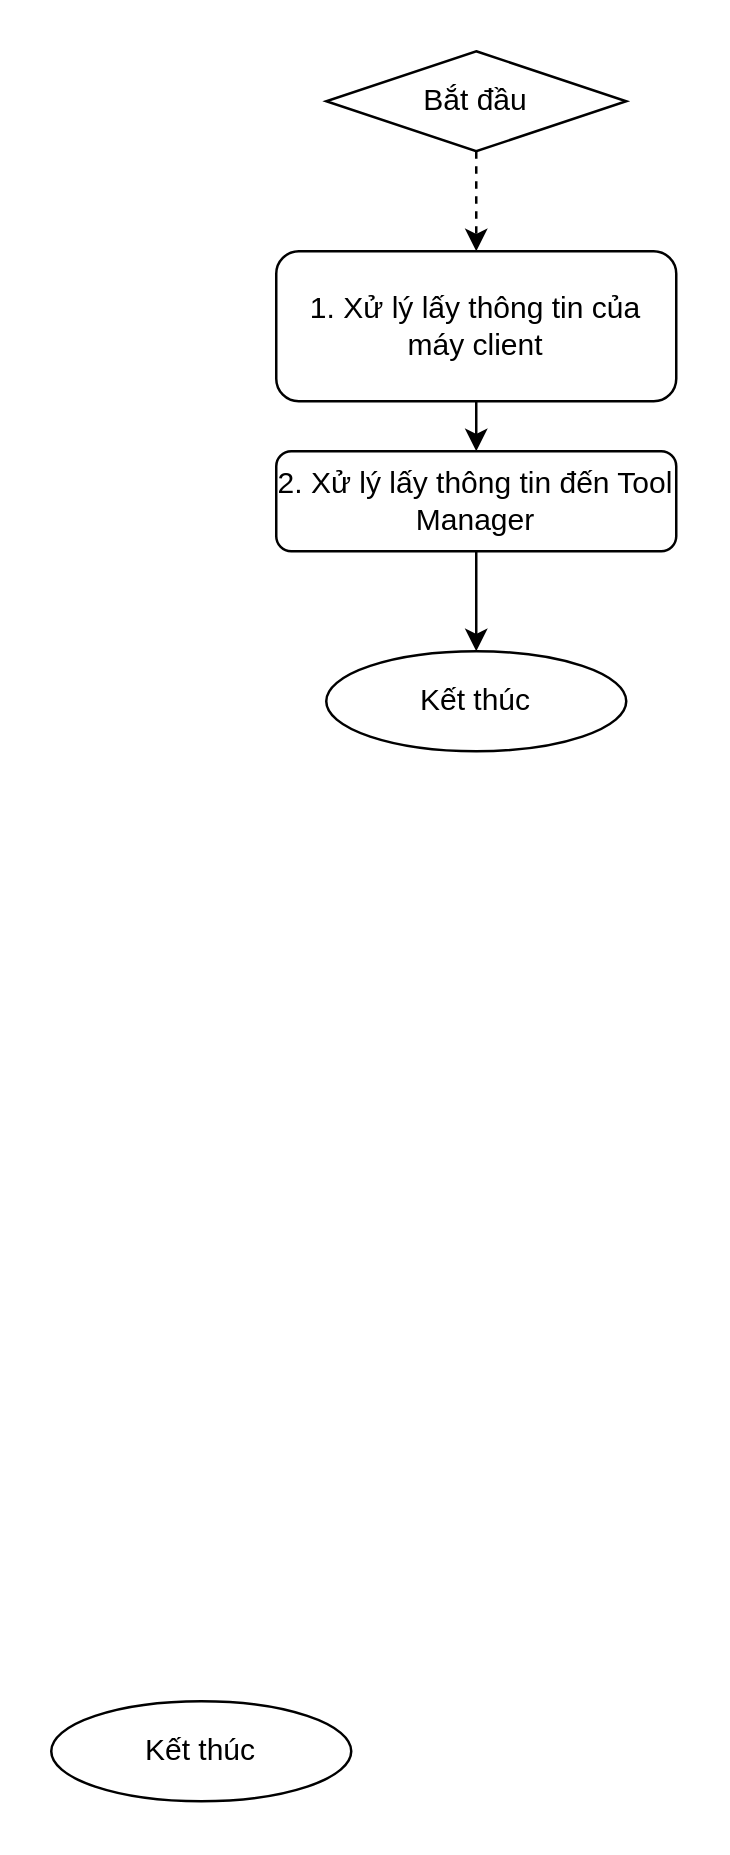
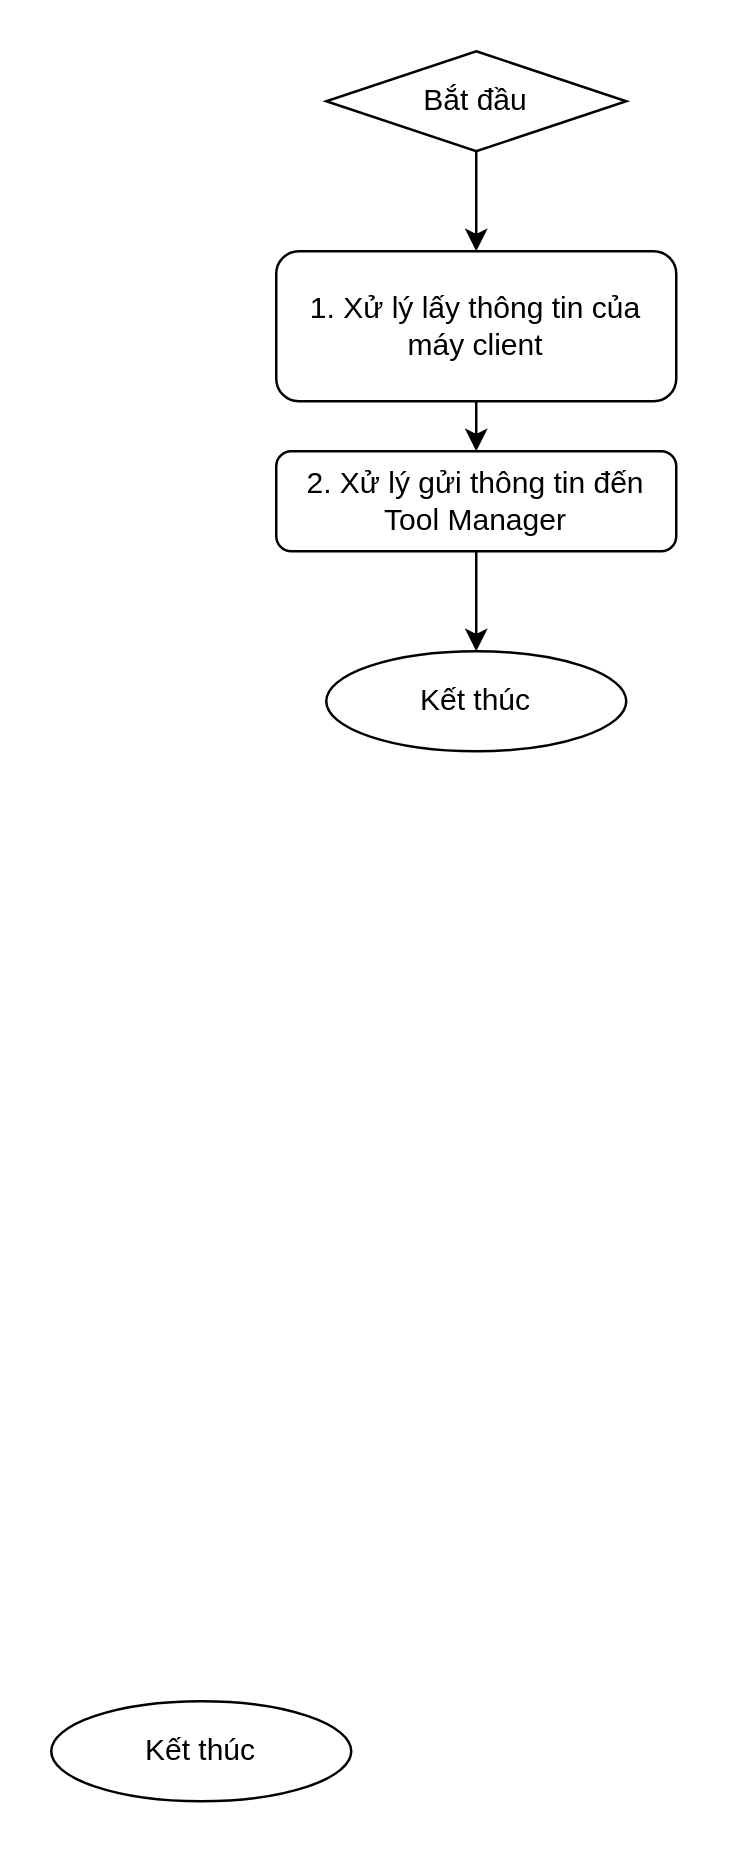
edge "Bắt đầu" -> "1. Xử lý lấy thông tin của máy client": style dashed -> solid
node "2. Xử lý lấy thông tin đến Tool Manager": label "2. Xử lý lấy thông tin đến Tool Manager" -> "2. Xử lý gửi thông tin đến Tool Manager"
